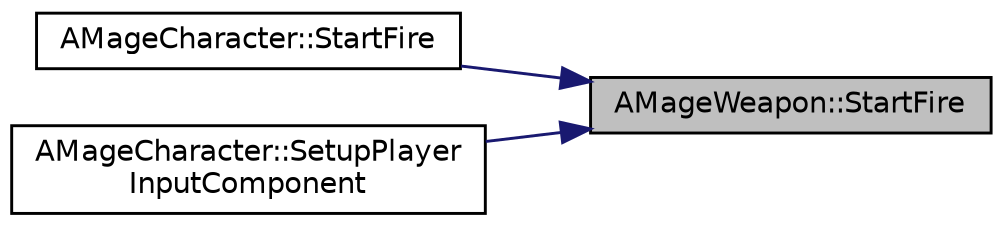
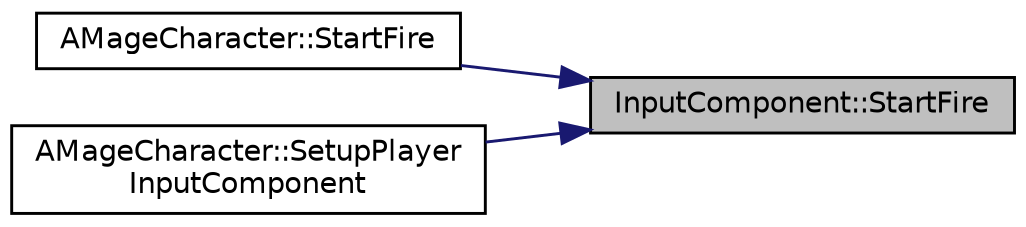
node "AMageWeapon::StartFire": label "AMageWeapon::StartFire" -> "InputComponent::StartFire"
